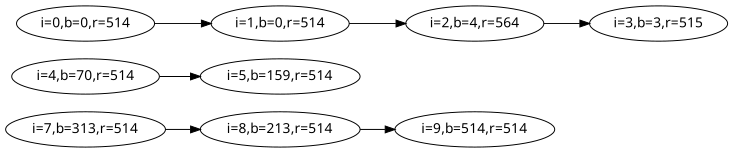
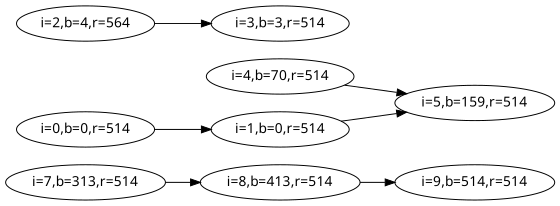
edge "i=1,b=0,r=514" -> "i=2,b=4,r=564": now "i=1,b=0,r=514" -> "i=5,b=159,r=514"
node "i=3,b=3,r=515": label "i=3,b=3,r=515" -> "i=3,b=3,r=514"
node "i=8,b=213,r=514": label "i=8,b=213,r=514" -> "i=8,b=413,r=514"
